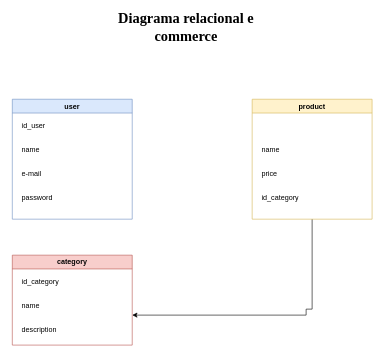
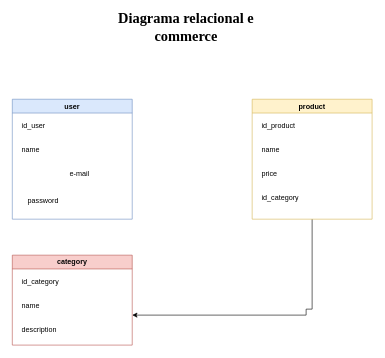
node "id_product": added
node "e-mail": moved (42, 174) -> (90, 174)
node "password": moved (42, 198) -> (48, 201)
